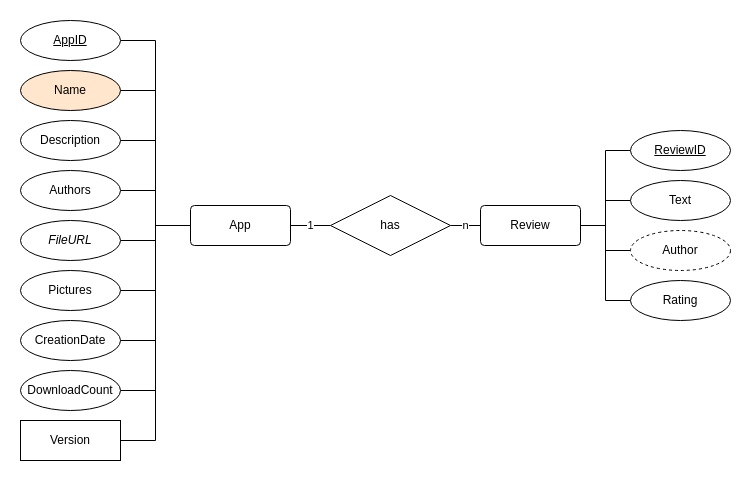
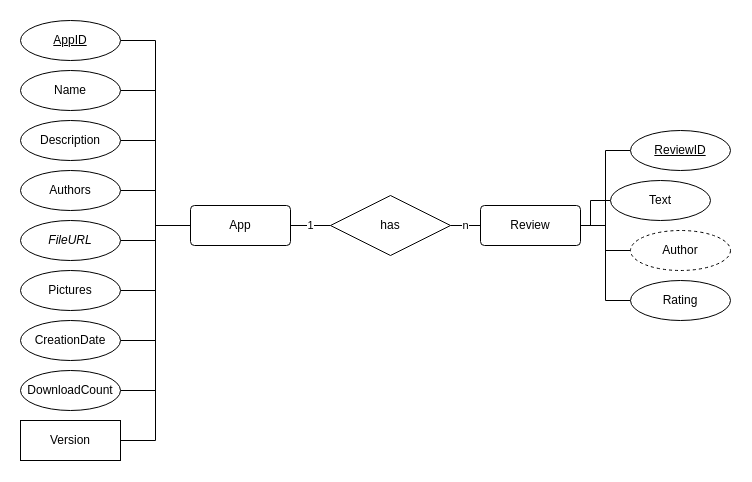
node "Name": fillcolor #ffe6cc -> #ffffff
node "Text": moved (681, 201) -> (661, 201)
